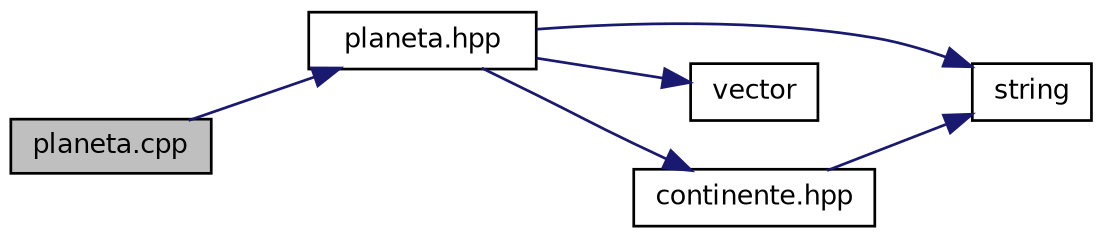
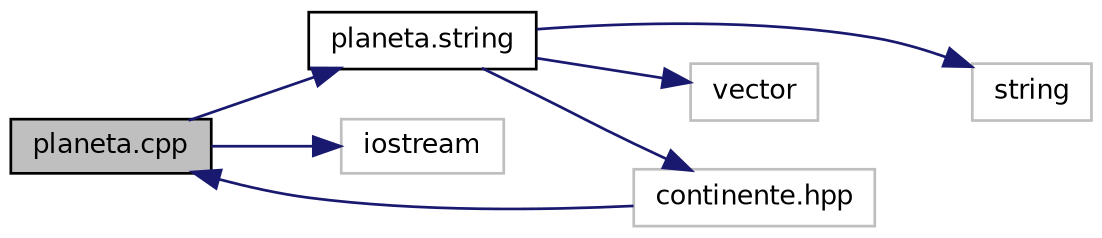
node "planeta.hpp": label "planeta.hpp" -> "planeta.string"
node "vector": color black -> grey75
node "string": color black -> grey75
node "iostream": added
edge "continente.hpp" -> "string": now "continente.hpp" -> "planeta.cpp"
node "continente.hpp": color black -> grey75
